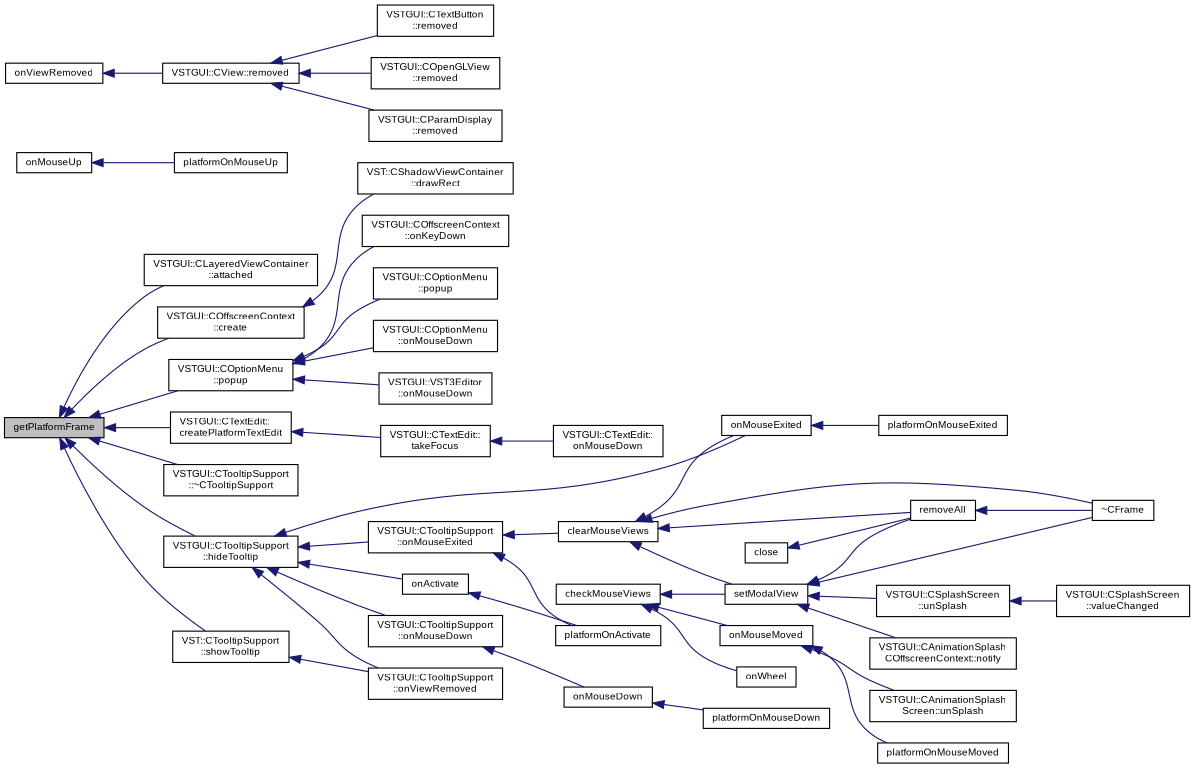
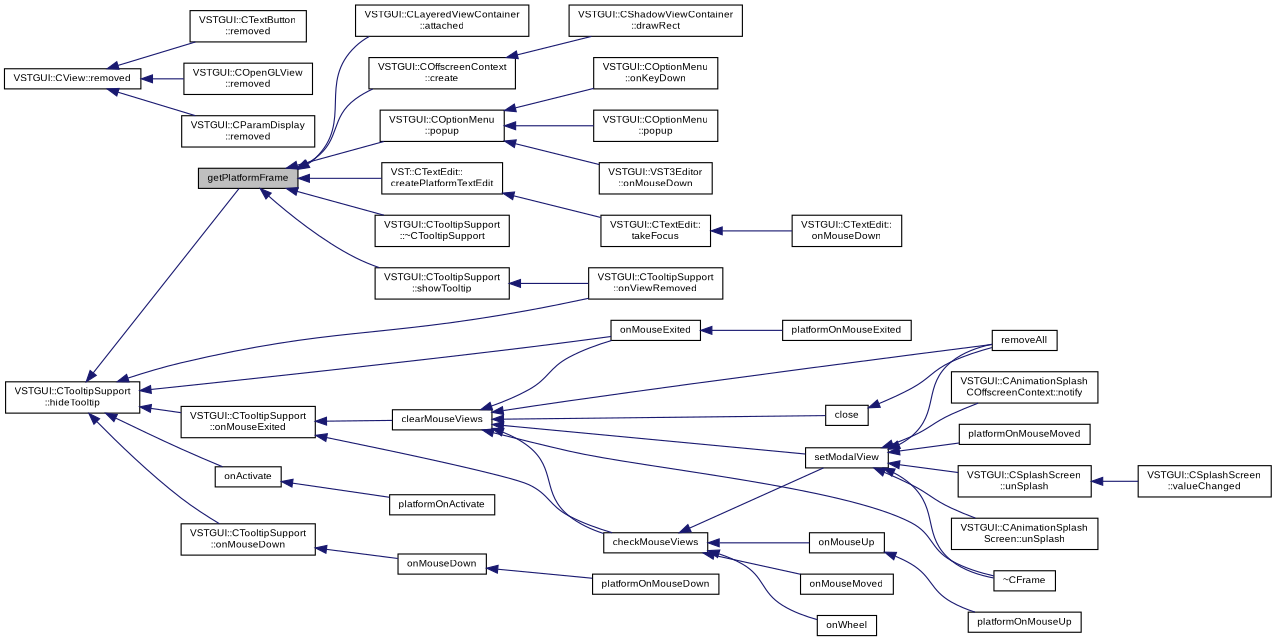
node "onViewRemoved": removed
node "VST::CShadowViewContainer ::drawRect": label "VST::CShadowViewContainer ::drawRect" -> "VSTGUI::CShadowViewContainer ::drawRect"
node "VSTGUI::COffscreenContext ::onKeyDown": label "VSTGUI::COffscreenContext ::onKeyDown" -> "VSTGUI::COptionMenu ::onKeyDown"
node "VSTGUI::COptionMenu ::onMouseDown": removed
edge "close" -> "clearMouseViews": added
node "VSTGUI::CTextEdit:: createPlatformTextEdit": label "VSTGUI::CTextEdit:: createPlatformTextEdit" -> "VST::CTextEdit:: createPlatformTextEdit"
edge "checkMouseViews" -> "clearMouseViews": added
edge "VSTGUI::CTooltipSupport ::hideTooltip" -> "getPlatformFrame": reversed
edge "~CFrame" -> "removeAll": removed
edge "onMouseUp" -> "checkMouseViews": added
edge "platformOnActivate" -> "VSTGUI::CTooltipSupport ::onMouseExited": now "checkMouseViews" -> "VSTGUI::CTooltipSupport ::onMouseExited"
node "VST::CTooltipSupport ::showTooltip": label "VST::CTooltipSupport ::showTooltip" -> "VSTGUI::CTooltipSupport ::showTooltip"
edge "VSTGUI::CAnimationSplash Screen::unSplash" -> "onMouseMoved": now "VSTGUI::CAnimationSplash Screen::unSplash" -> "setModalView"
edge "platformOnMouseMoved" -> "onMouseMoved": now "platformOnMouseMoved" -> "setModalView"
